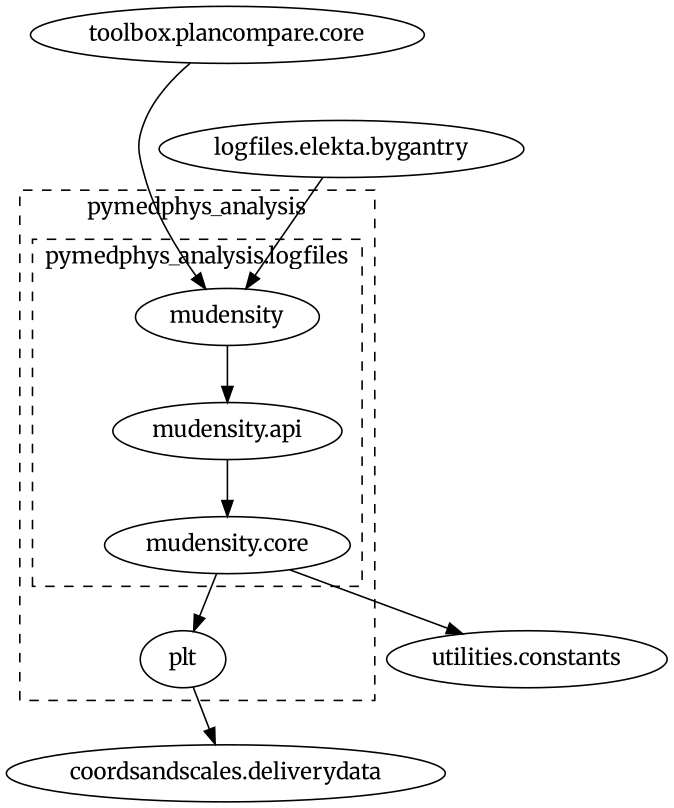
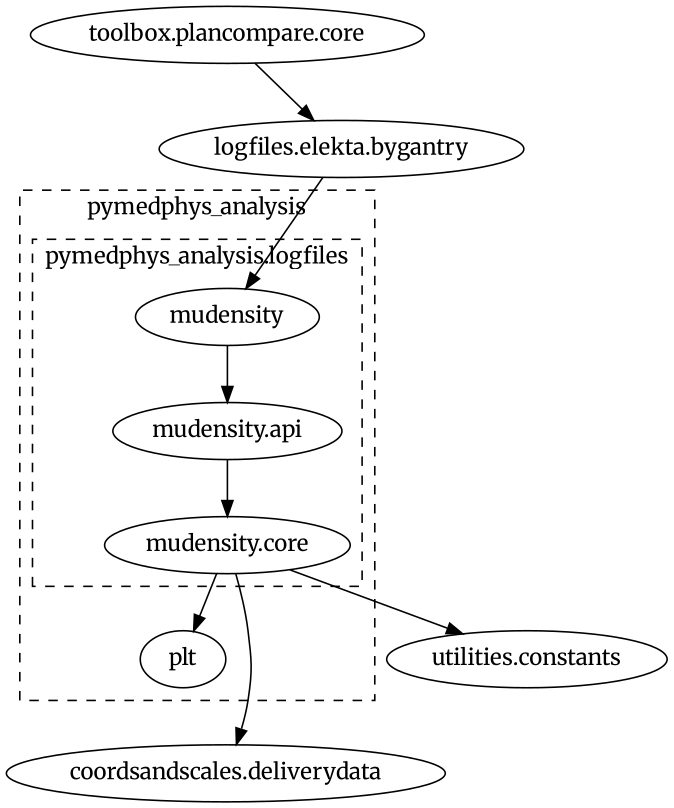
edge "toolbox.plancompare.core" -> "mudensity": now "toolbox.plancompare.core" -> "logfiles.elekta.bygantry"
edge "plt" -> "coordsandscales.deliverydata": now "mudensity.core" -> "coordsandscales.deliverydata"
